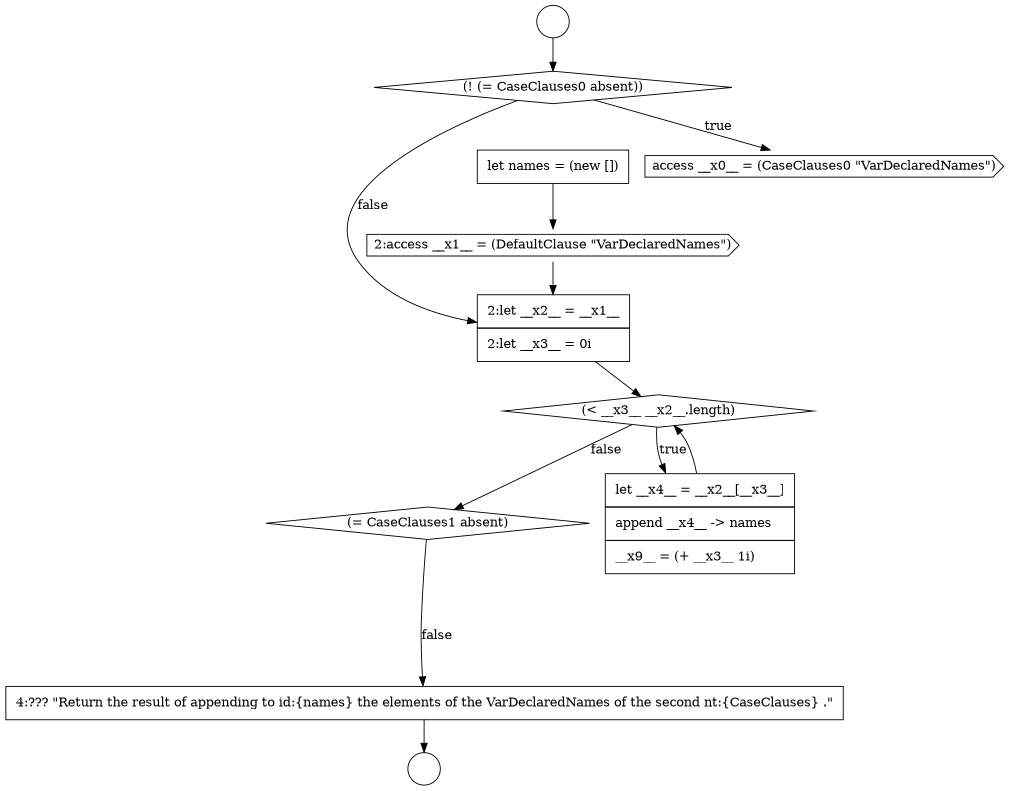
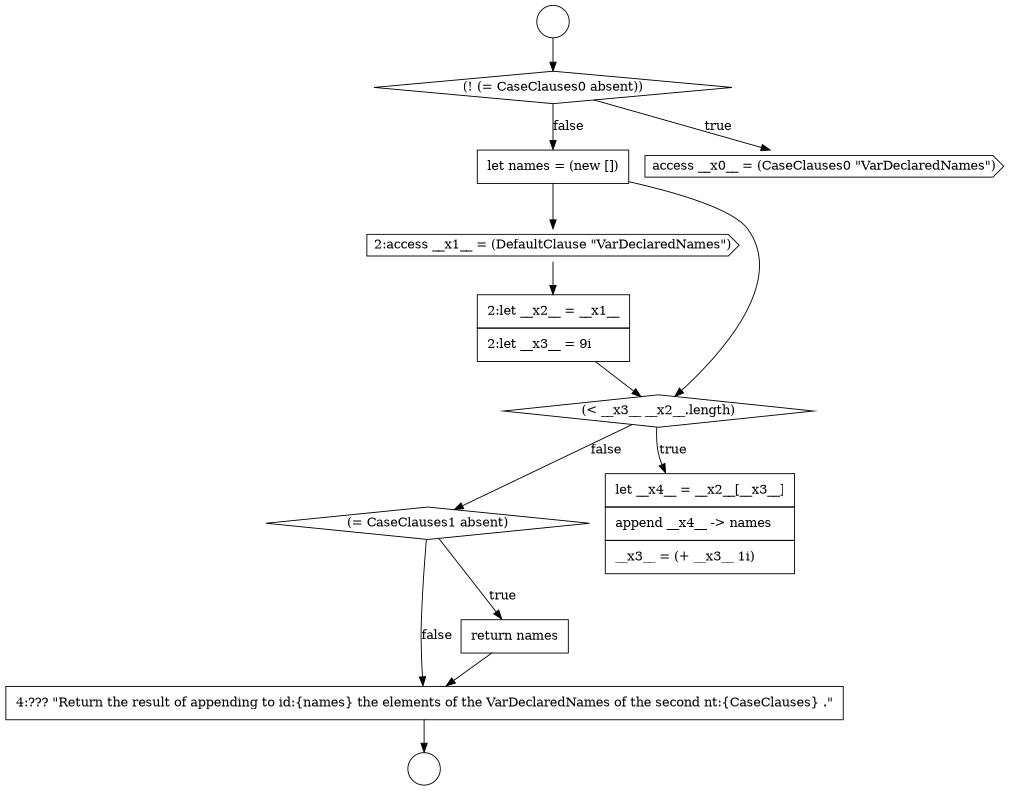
edge "(! (= CaseClauses0 absent))" -> "2:let __x2__ = __x1__": now "(! (= CaseClauses0 absent))" -> "let names = (new [])"
node "2:let __x2__ = __x1__": text "2:let __x3__ = 0i" -> "2:let __x3__ = 9i"
edge "let __x4__ = __x2__[__x3__]" -> "(< __x3__ __x2__.length)": now "let names = (new [])" -> "(< __x3__ __x2__.length)"
node "let __x4__ = __x2__[__x3__]": text "__x9__ = (+ __x3__ 1i)" -> "__x3__ = (+ __x3__ 1i)"
node "return names": added
